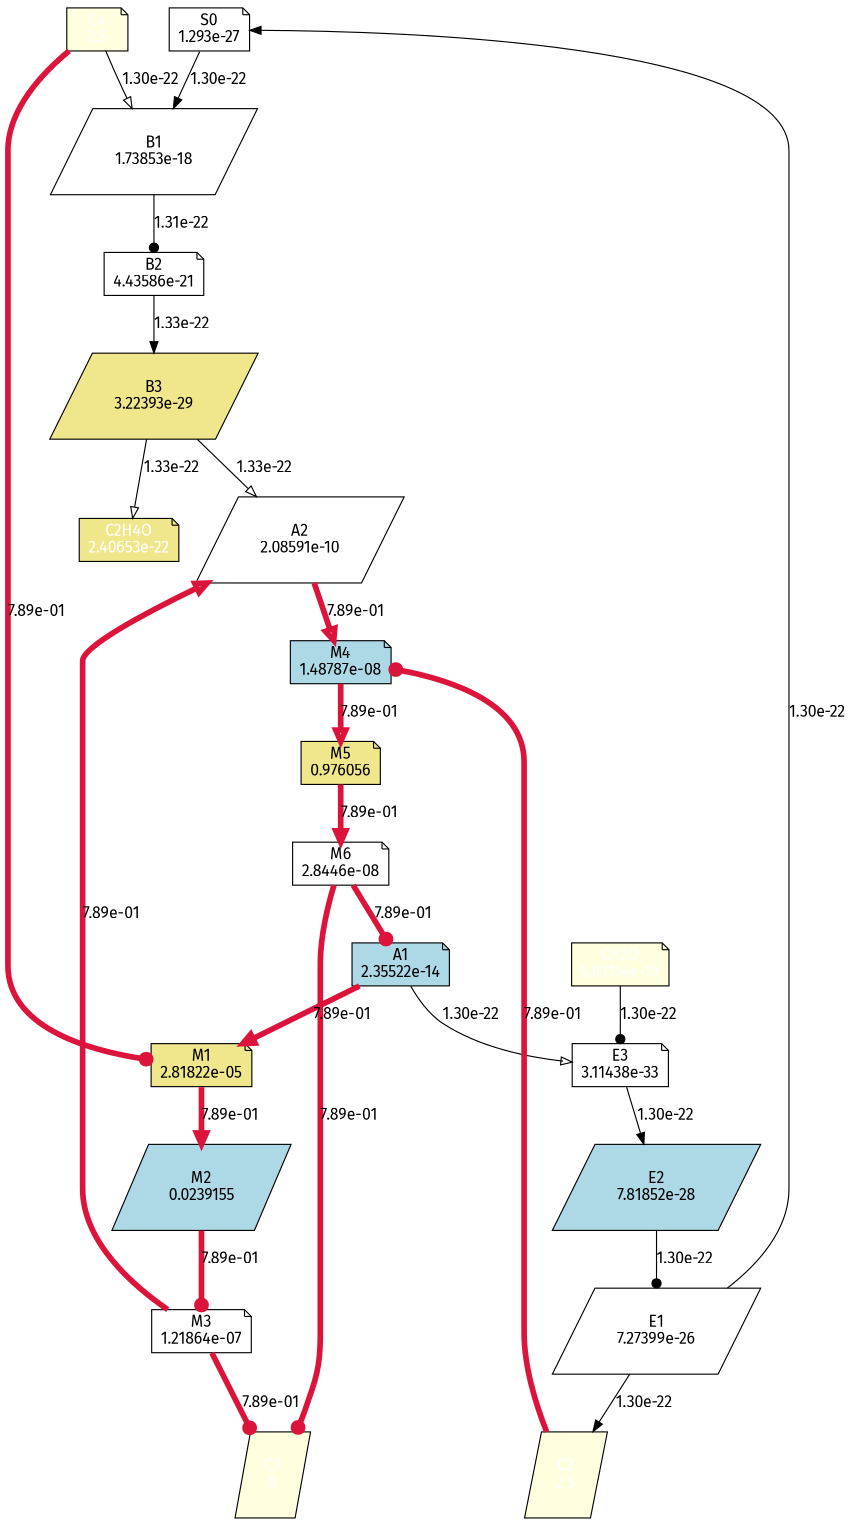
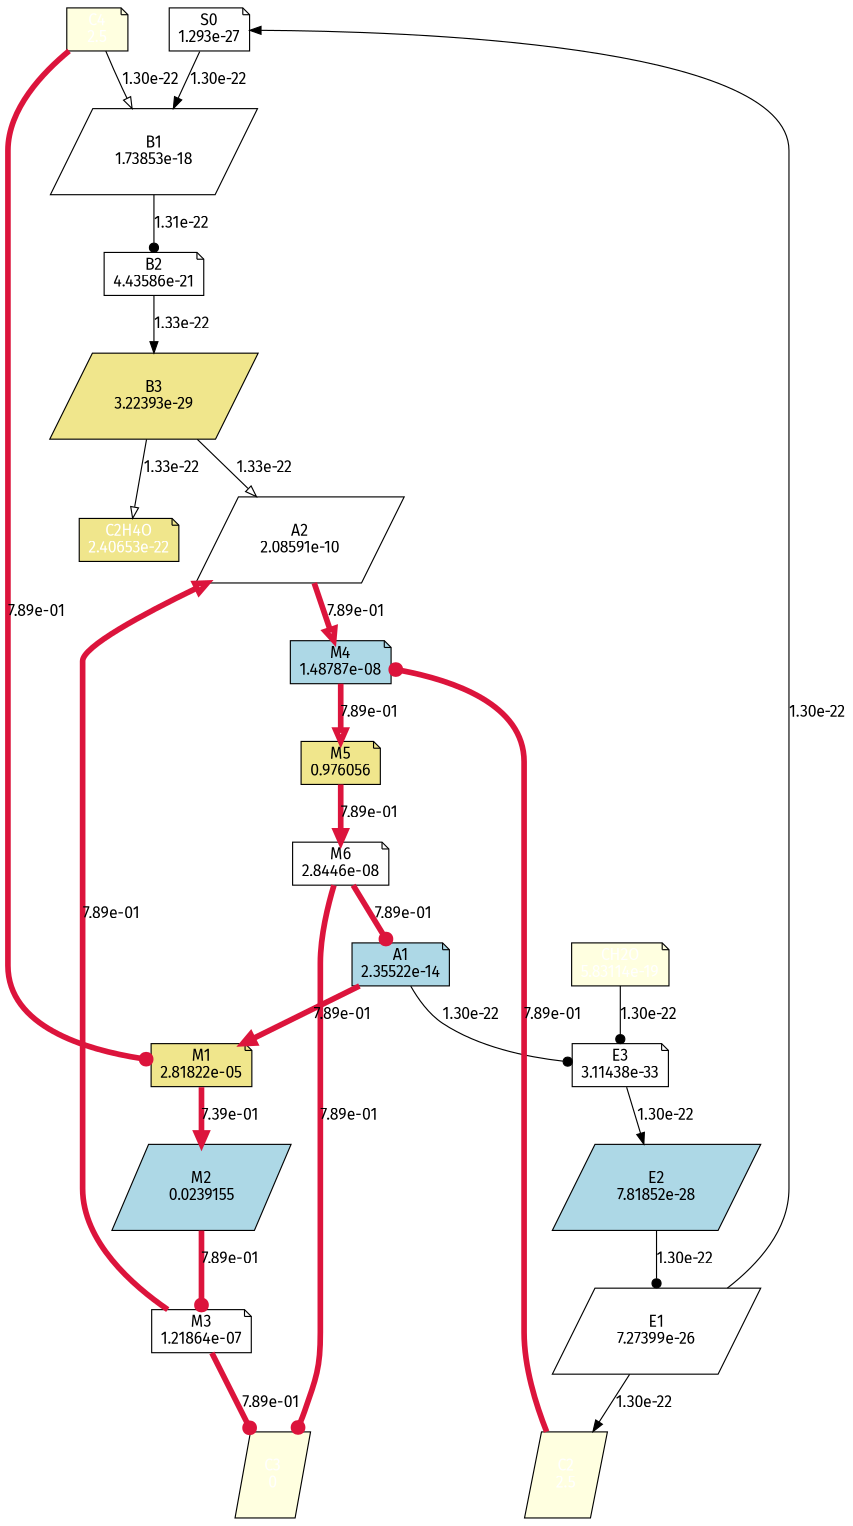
edge "A1 2.35522e-14" -> "E3 3.11438e-33": arrowhead onormal -> dot
edge "M1 2.81822e-05" -> "M2 0.0239155": label "7.89e-01" -> "7.39e-01"
